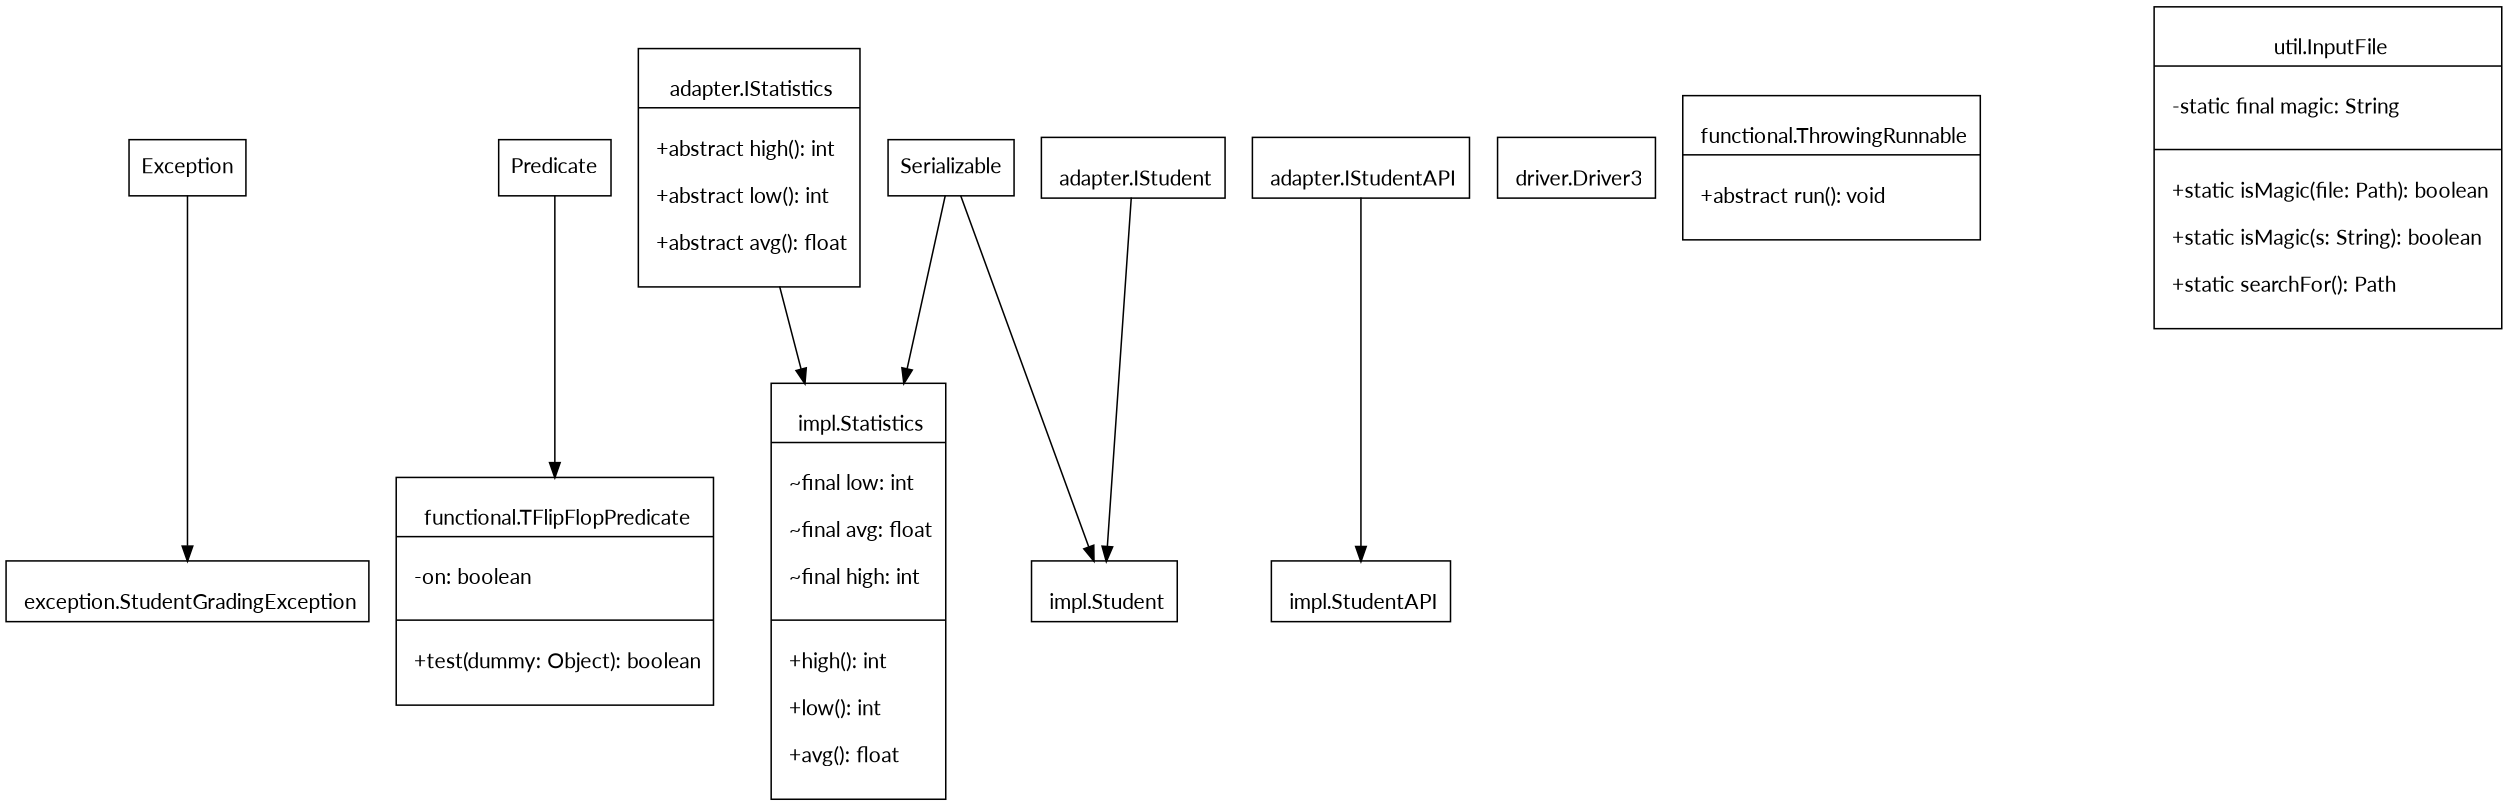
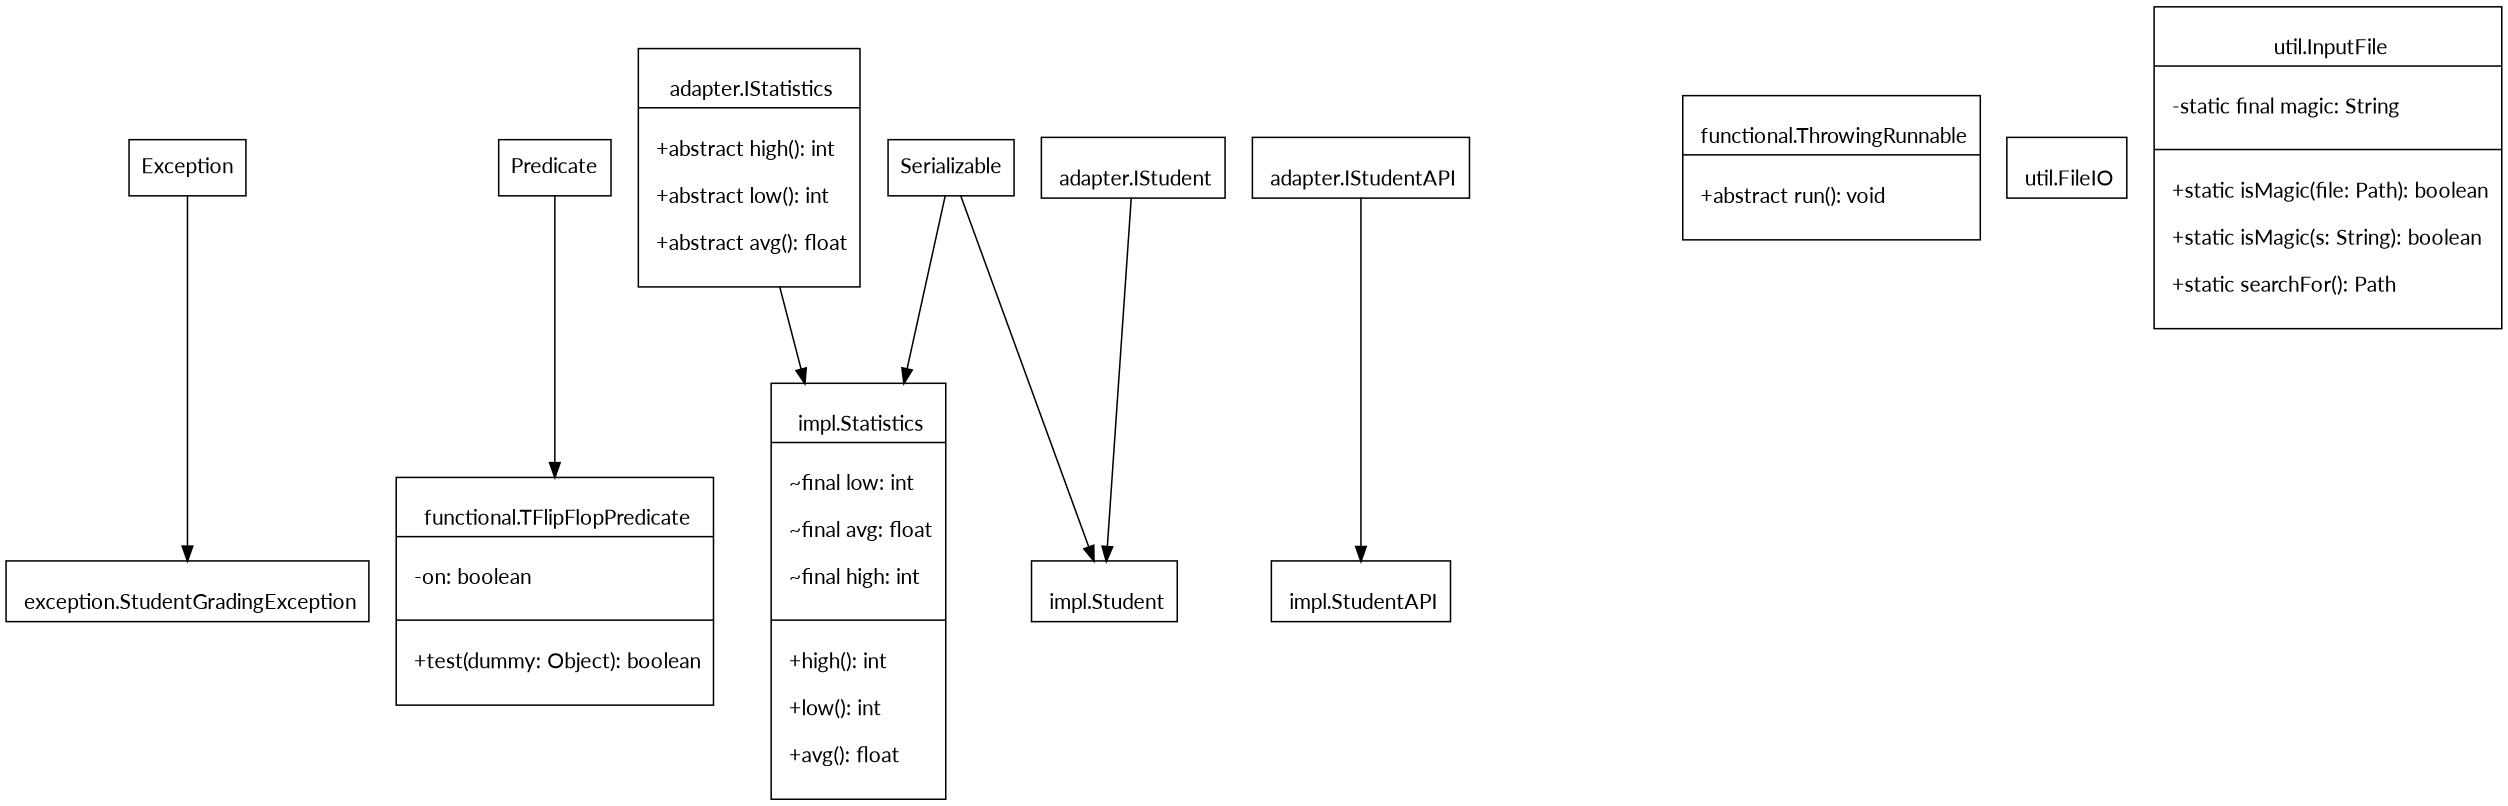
node "driver.Driver3": removed
node "util.FileIO": added
